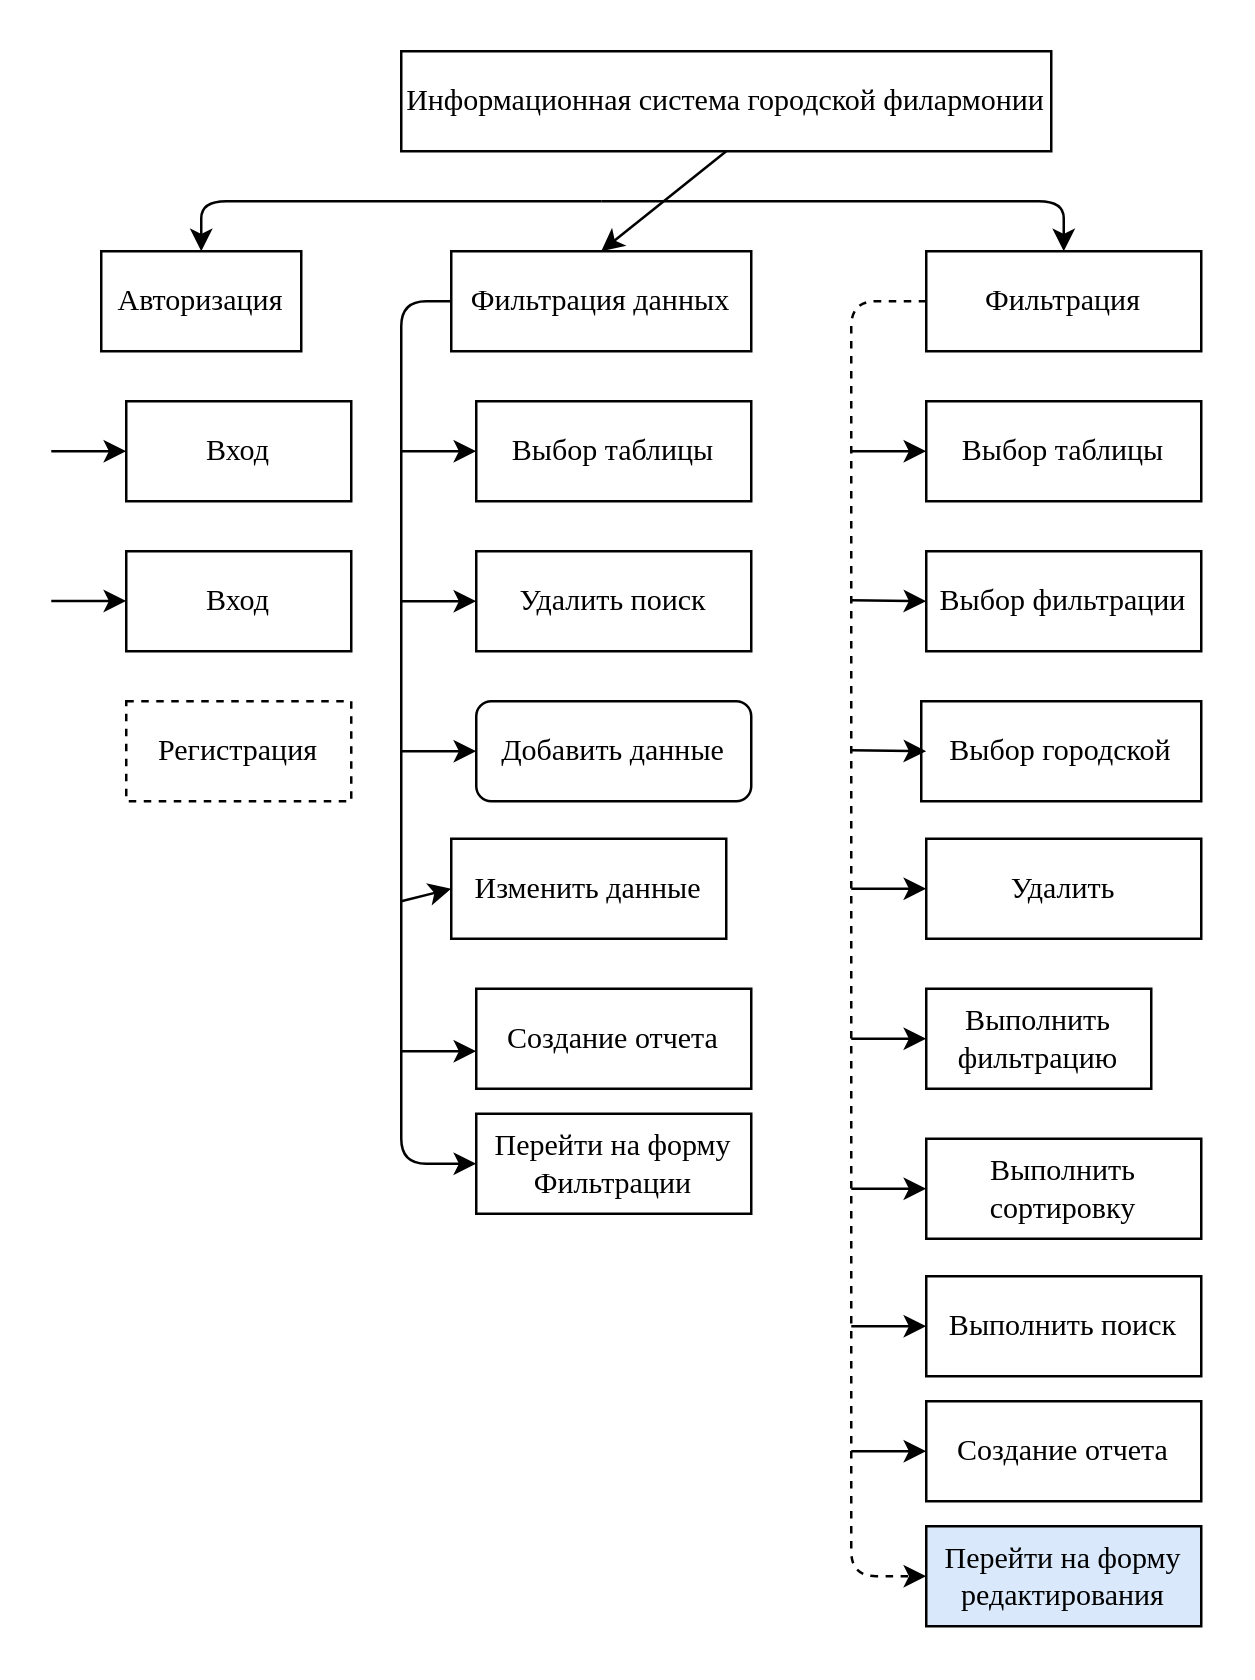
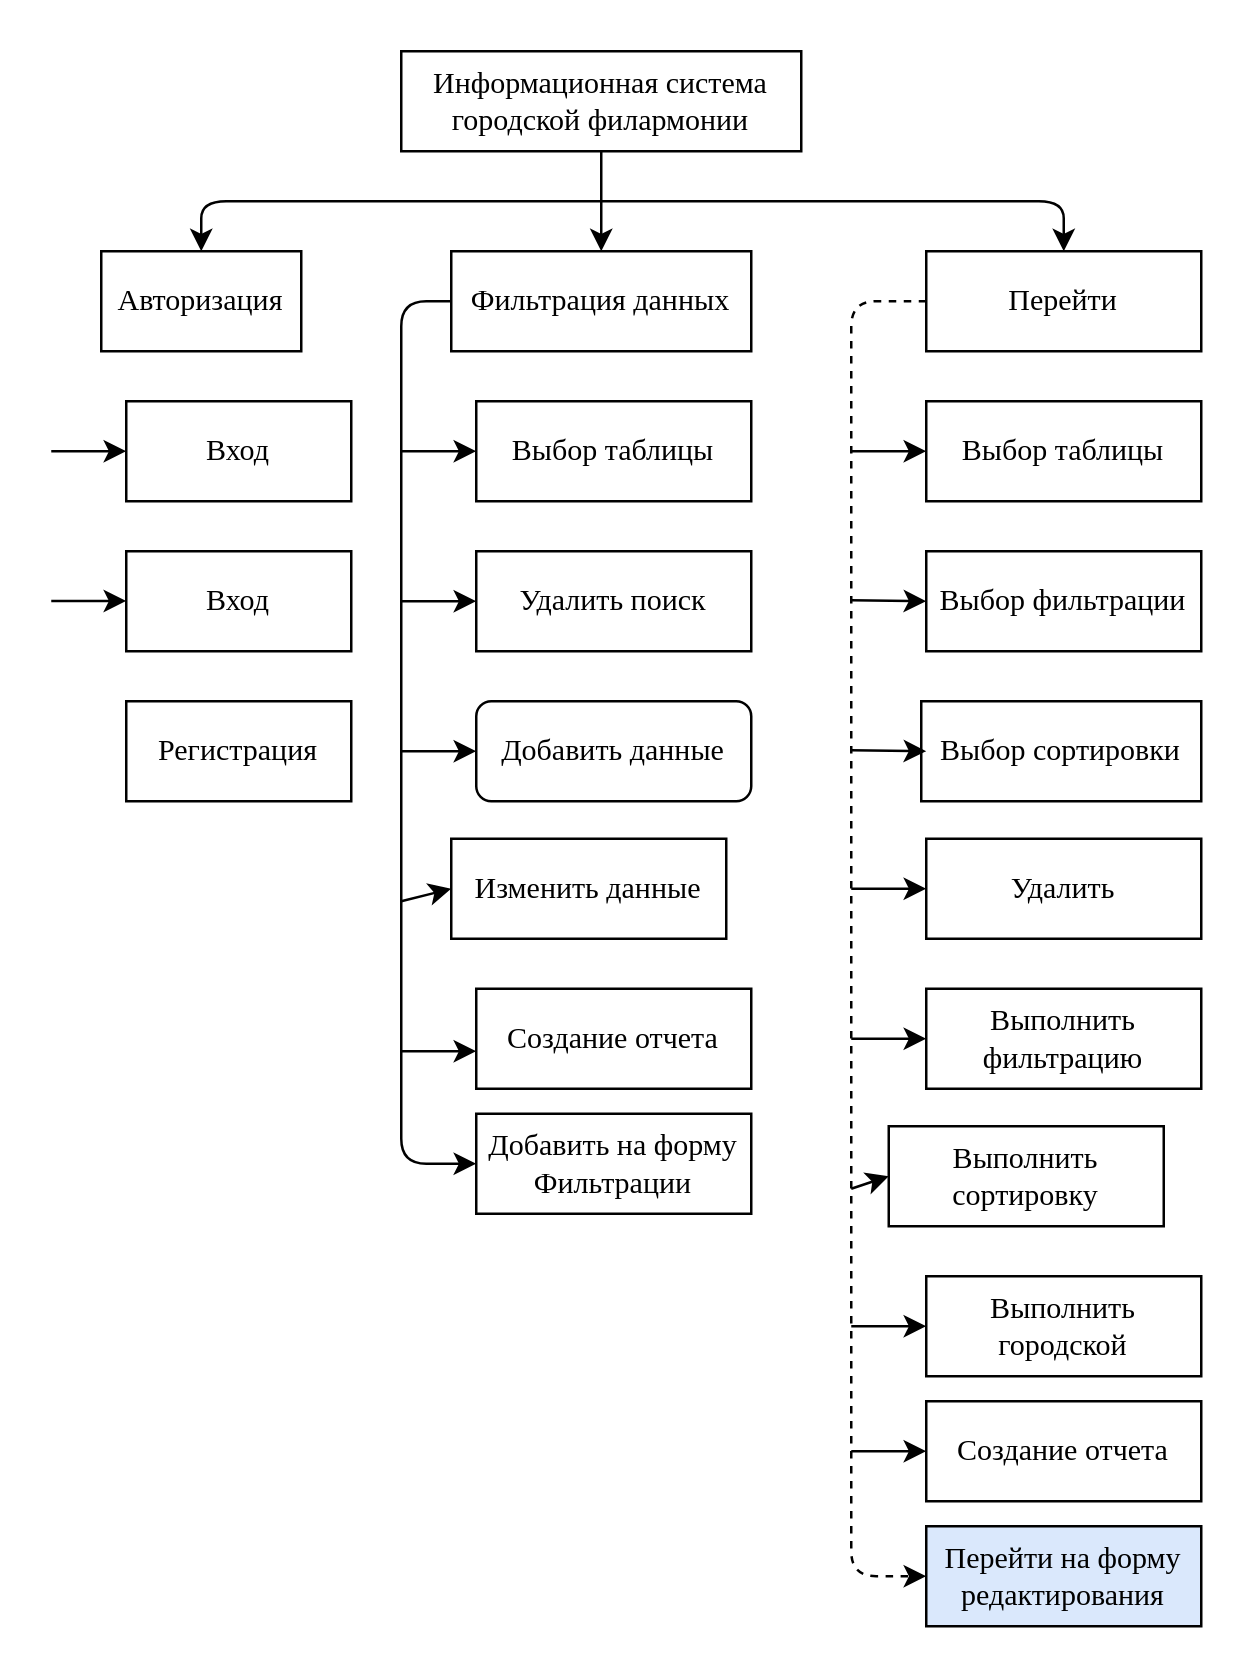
node "Информационная система городской филармонии": size 650x100 -> 400x100
node "Фильтрация": label "Фильтрация" -> "Перейти"
node "Регистрация": style dashed -> solid
node "Выбор городской": label "Выбор городской" -> "Выбор сортировки"
node "Выполнить фильтрацию": size 225x100 -> 275x100
node "Перейти на форму Фильтрации": label "Перейти на форму Фильтрации" -> "Добавить на форму Фильтрации"
node "Выполнить сортировку": moved (1064, 1189) -> (1026, 1176)
node "Выполнить поиск": label "Выполнить поиск" -> "Выполнить городской"
